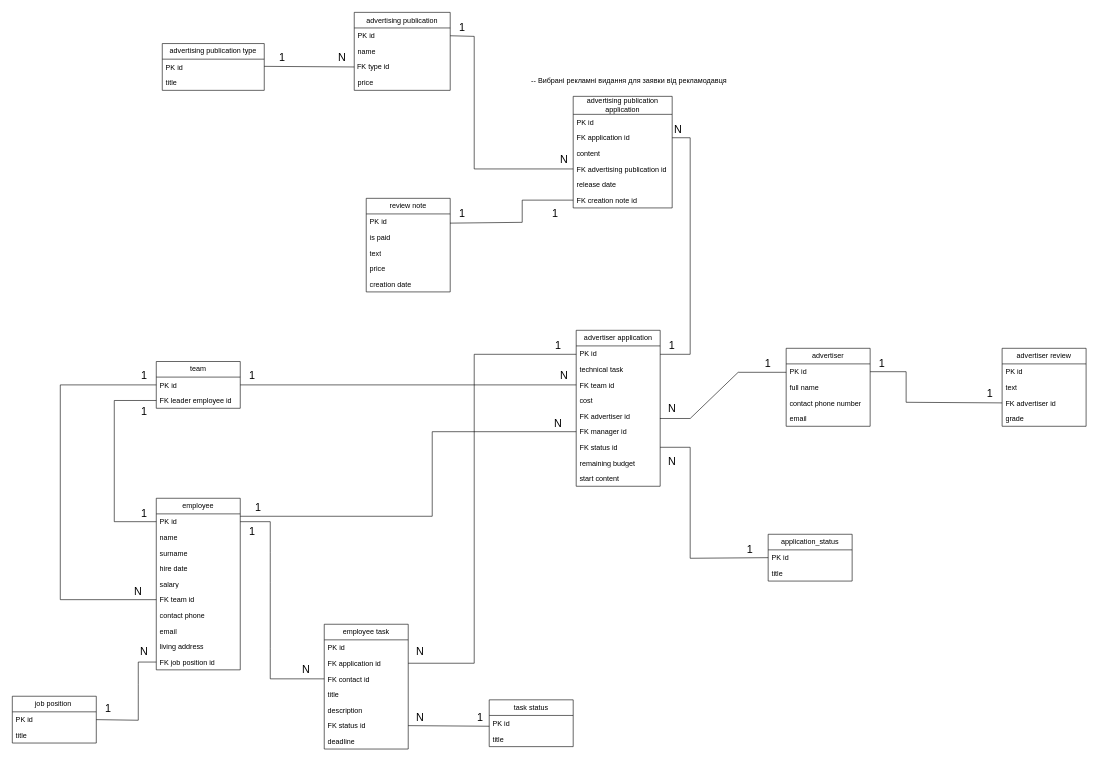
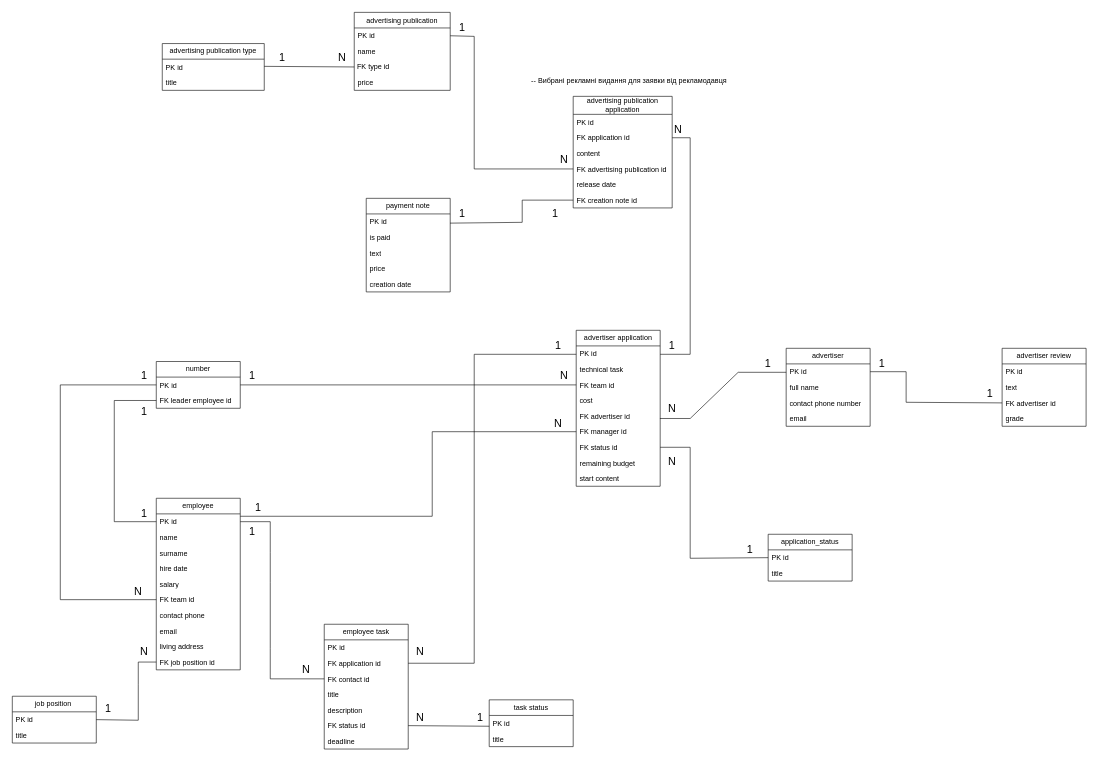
node "review note": label "review note" -> "payment note"
node "team": label "team" -> "number"
